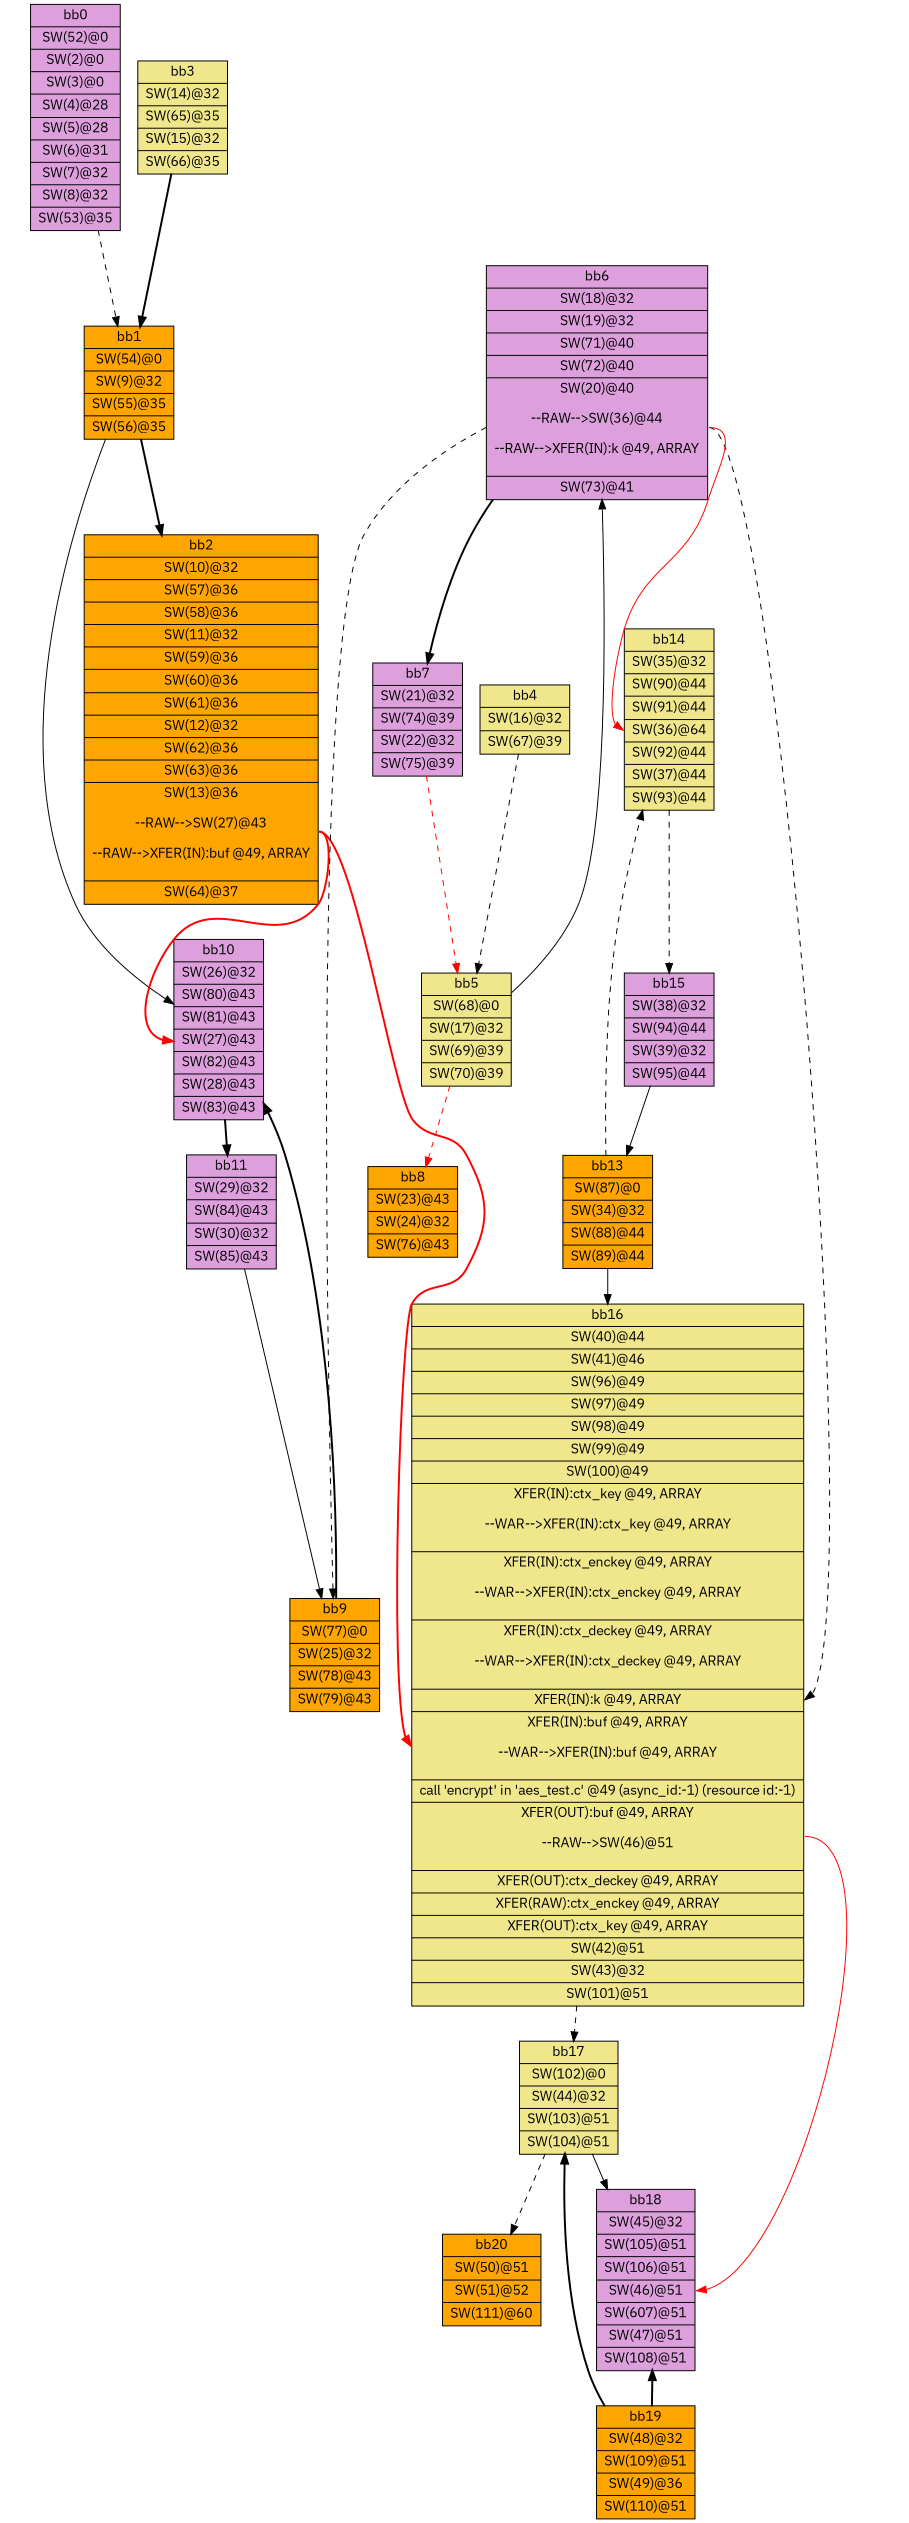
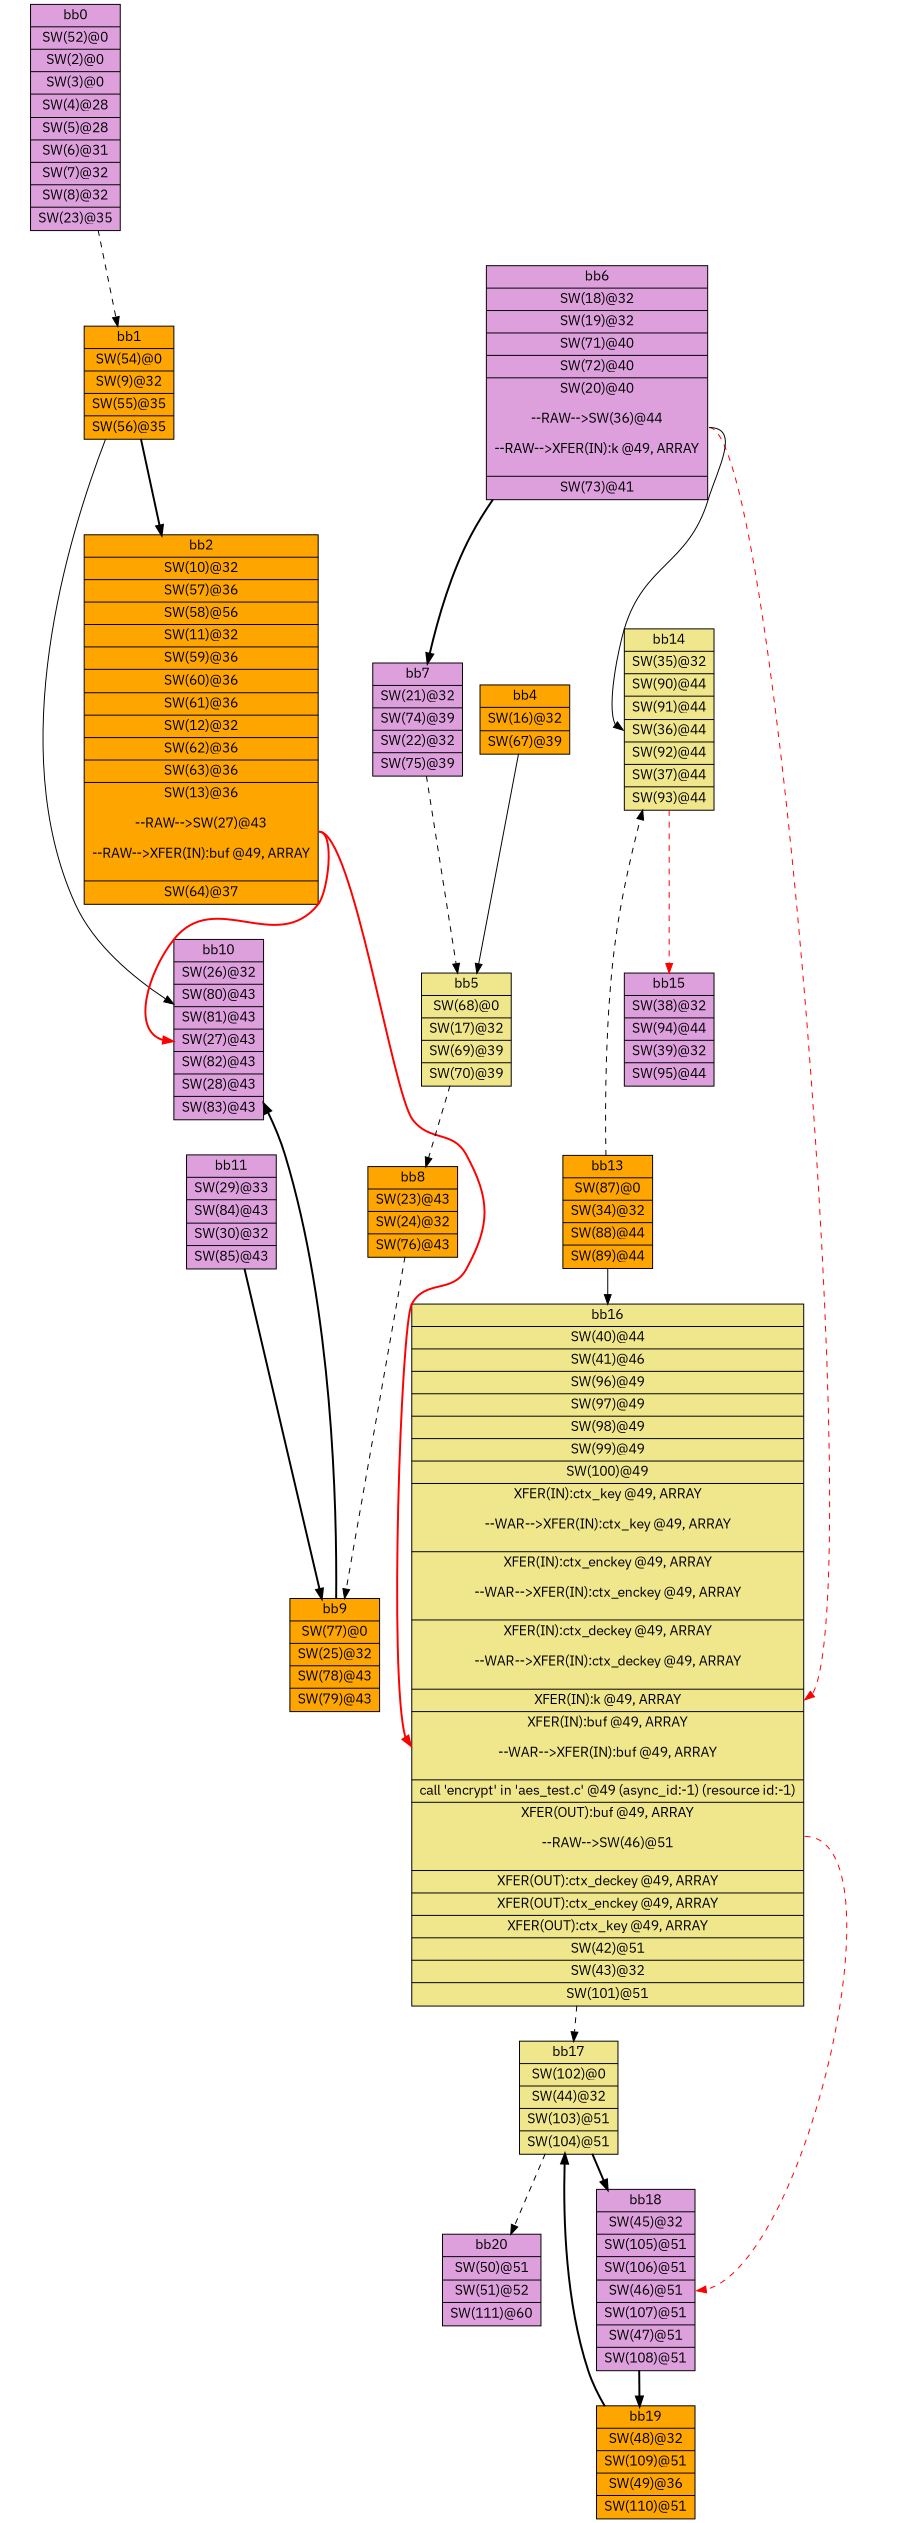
node "bb3": removed
node "bb0": text "SW(53)@35" -> "SW(23)@35"
edge "bb6" -> "bb14": color red -> black
node "bb2": text "SW(58)@36" -> "SW(58)@56"
node "bb4": fillcolor khaki -> orange
node "bb14": text "SW(36)@64" -> "SW(36)@44"
edge "bb5" -> "bb6": removed
edge "bb4" -> "bb5": style dashed -> solid
edge "bb7" -> "bb5": color red -> black
edge "bb14" -> "bb15": color black -> red
edge "bb6" -> "bb9": now "bb8" -> "bb9"
edge "bb6" -> "bb16": color black -> red
edge "bb15" -> "bb13": removed
edge "bb5" -> "bb8": color red -> black
edge "bb10" -> "bb11": removed
node "bb11": text "SW(29)@32" -> "SW(29)@33"
edge "bb11" -> "bb9": style solid -> bold
node "bb16": text "XFER(RAW):ctx_enckey @49, ARRAY" -> "XFER(OUT):ctx_enckey @49, ARRAY"
edge "bb16" -> "bb18": style solid -> dashed
edge "bb17" -> "bb18": style solid -> bold
node "bb20": fillcolor orange -> plum
node "bb18": text "SW(607)@51" -> "SW(107)@51"
edge "bb19" -> "bb18": reversed
